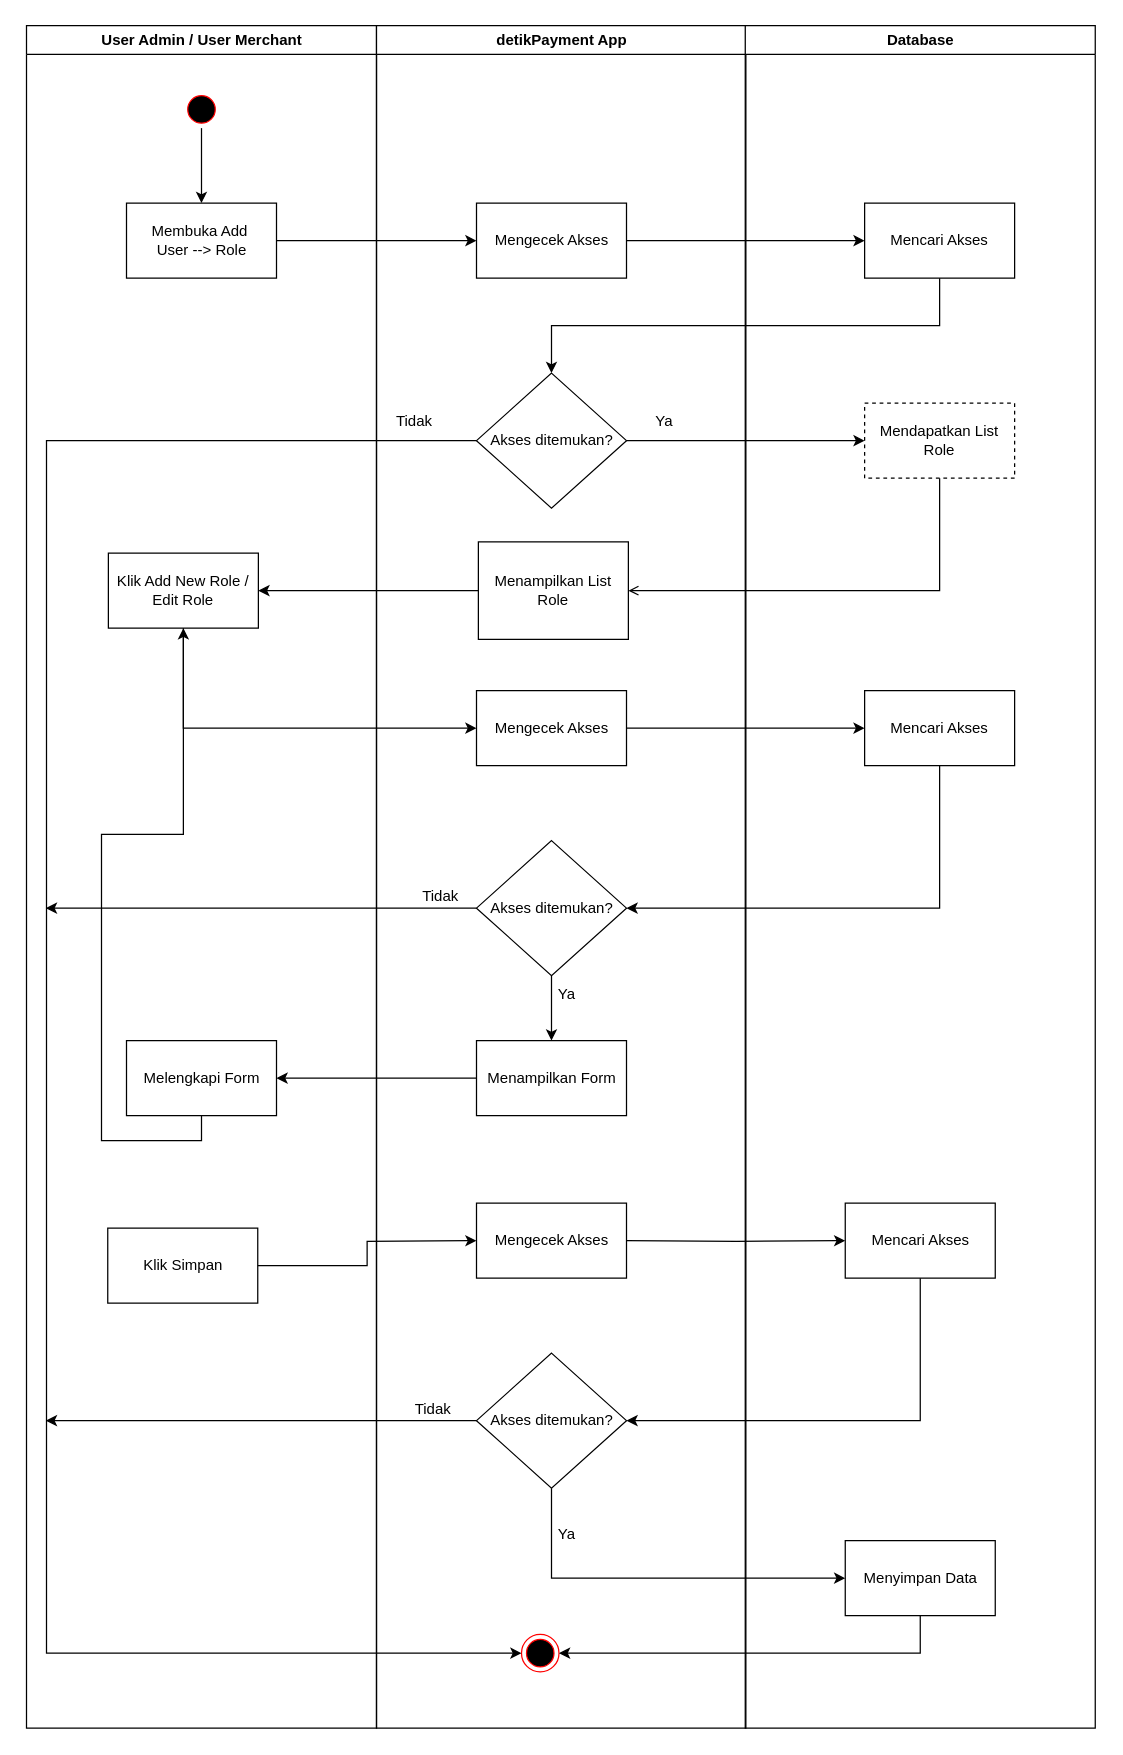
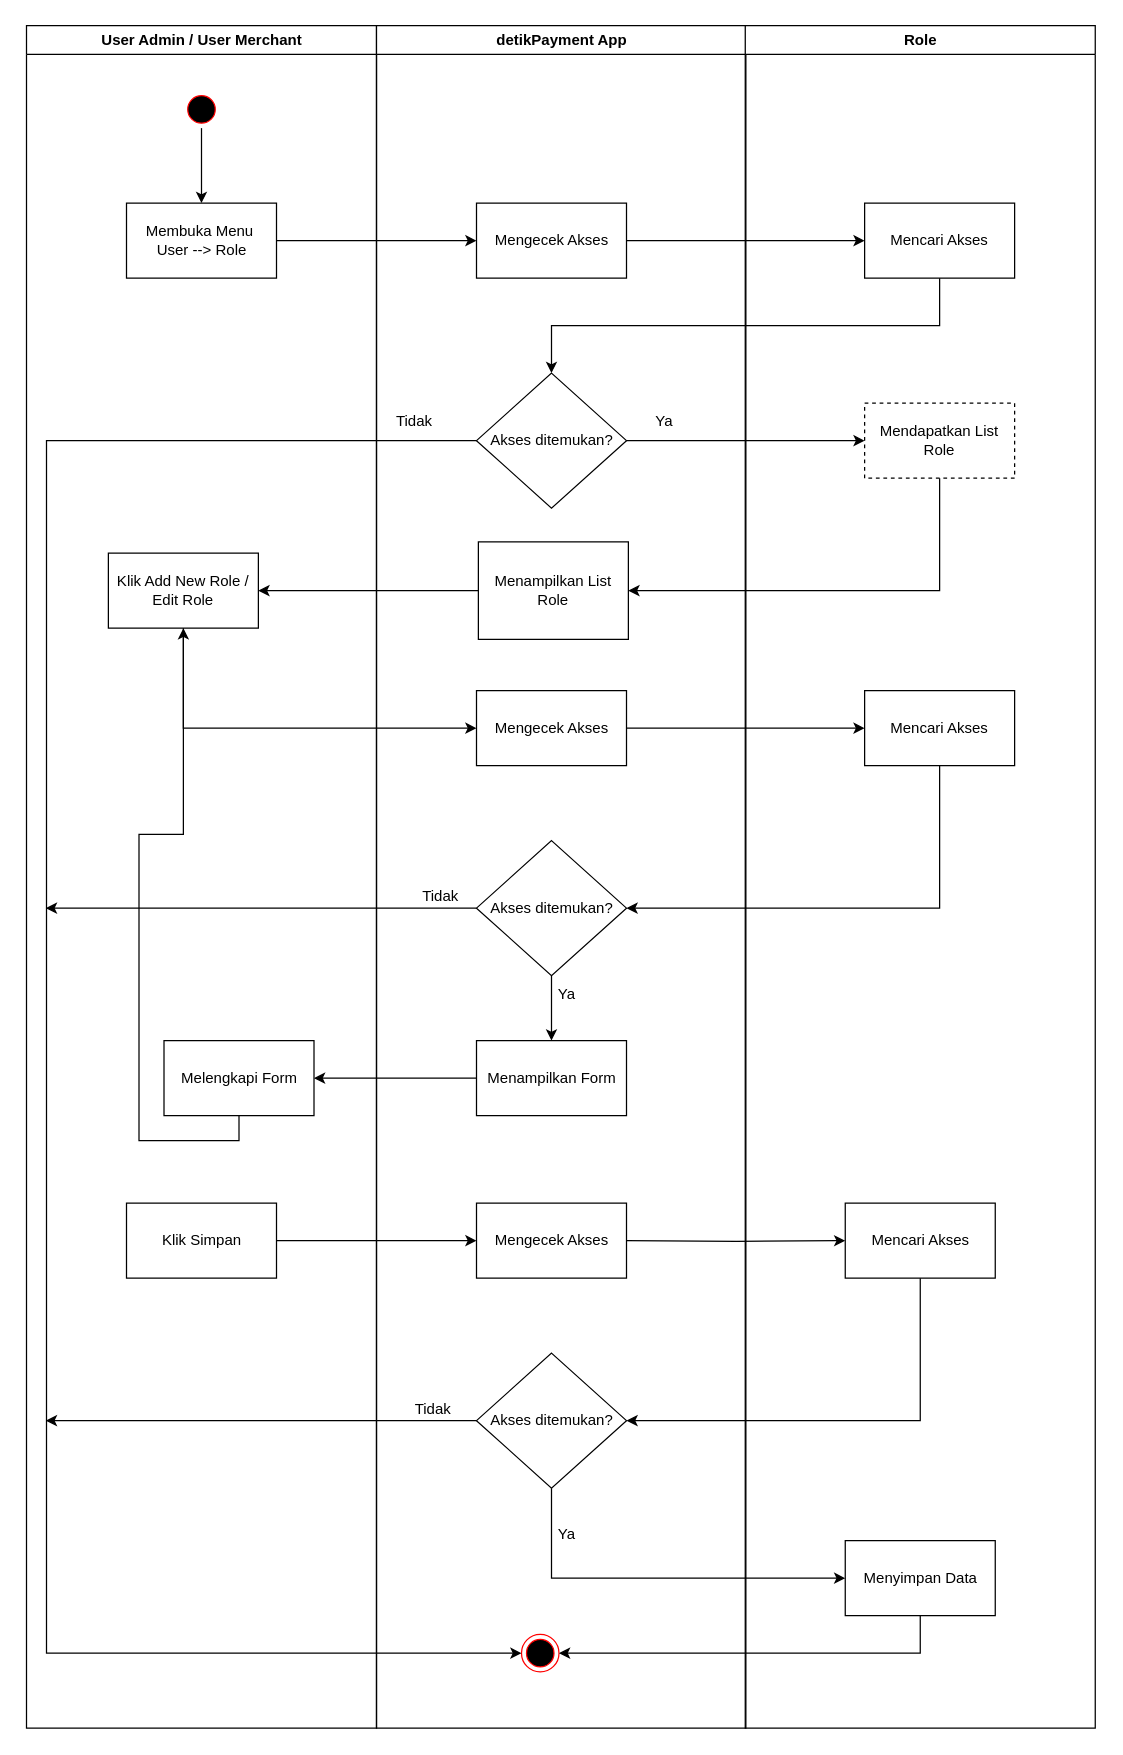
node "Database": label "Database" -> "Role"
node "Membuka Add User --> Role": label "Membuka Add User --> Role" -> "Membuka Menu User --> Role"
edge "Mendapatkan List Role" -> "Menampilkan List Role": arrowhead open -> classic
node "Melengkapi Form": moved (201, 1078) -> (239, 1078)
node "Klik Simpan": moved (183, 1266) -> (201, 1241)
